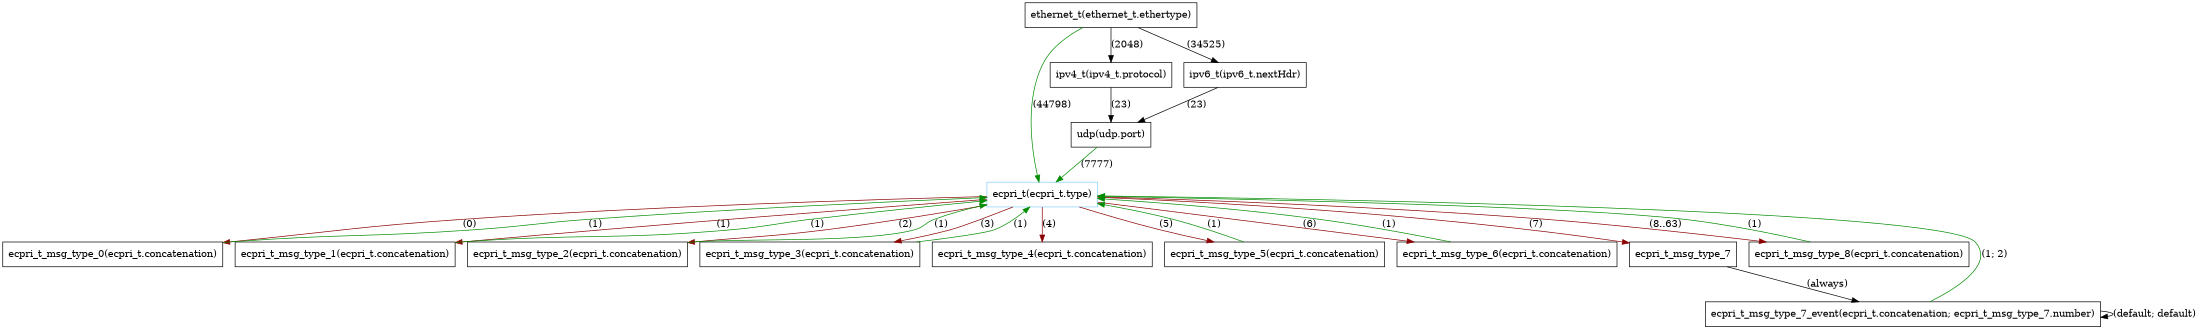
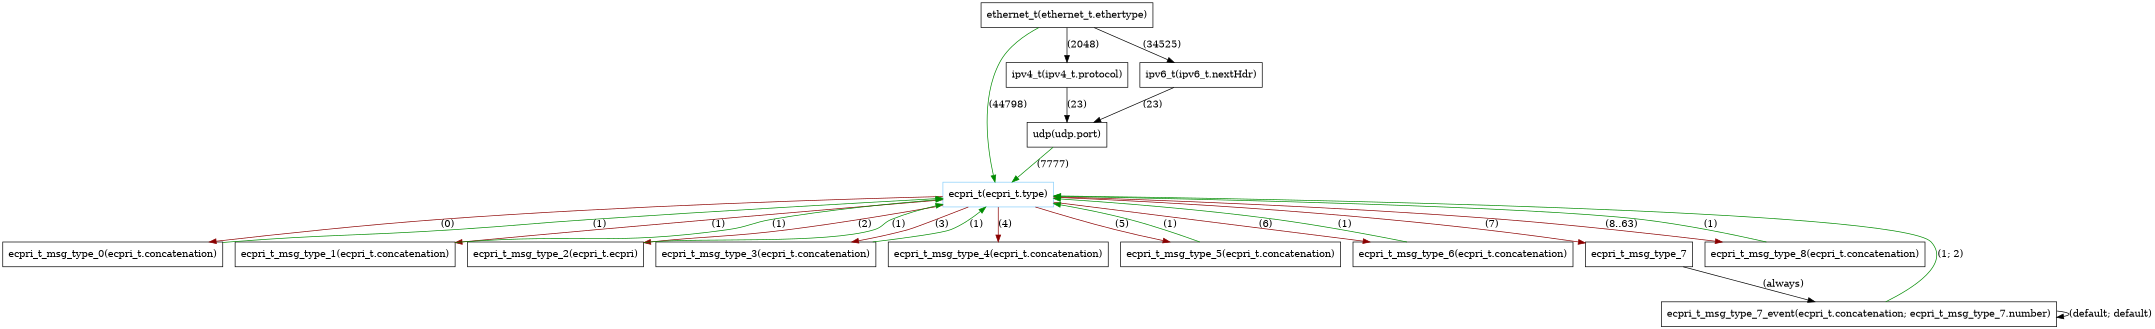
node "ecpri_t_msg_type_2(ecpri_t.concatenation)": label "ecpri_t_msg_type_2(ecpri_t.concatenation)" -> "ecpri_t_msg_type_2(ecpri_t.ecpri)"
